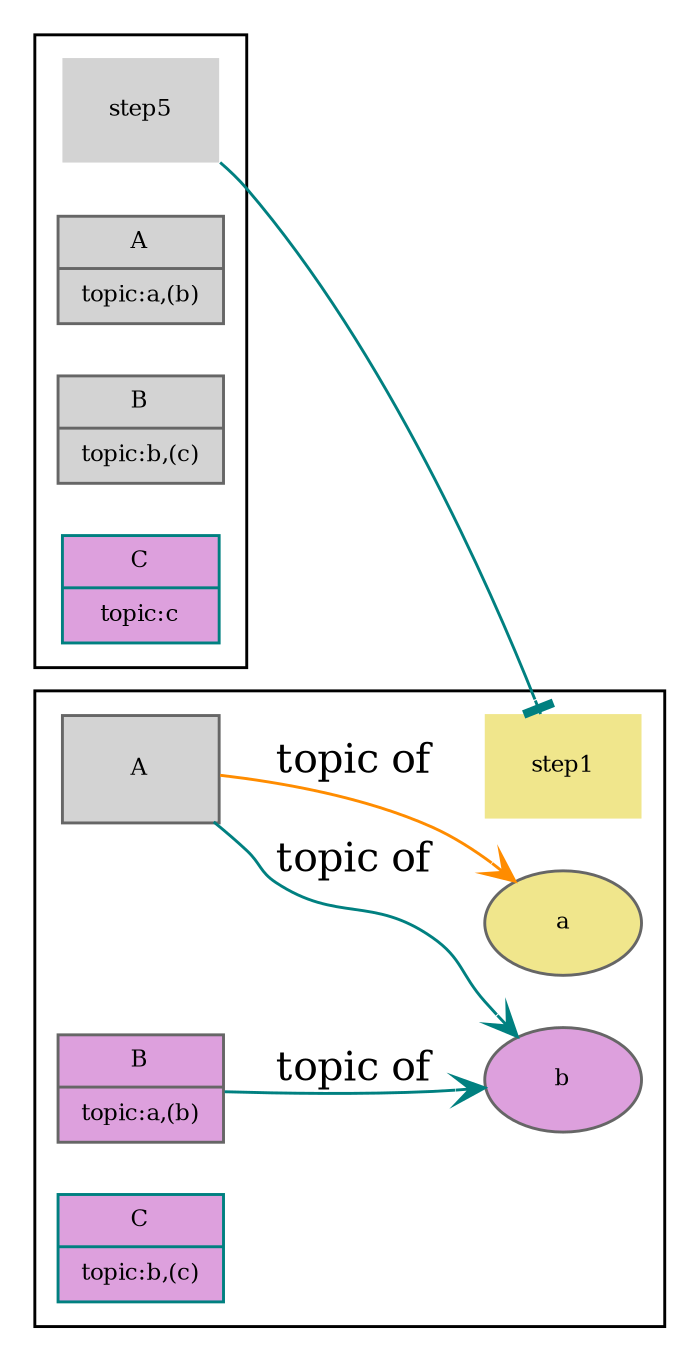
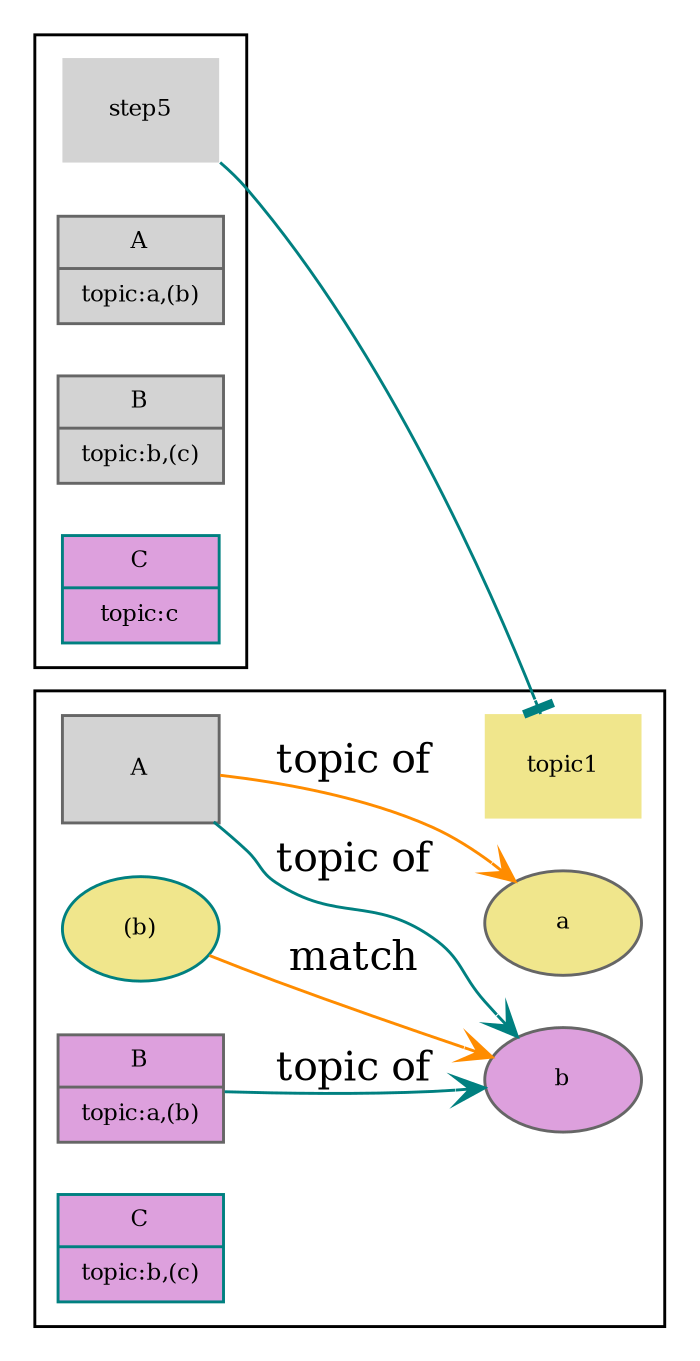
node "step1": label "step1" -> "topic1"
node "(b)": added
